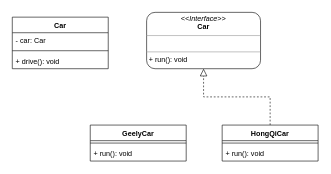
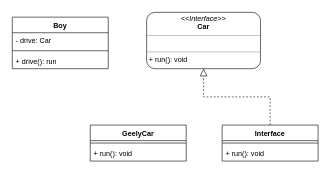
node "Car": label "Car" -> "Boy"
node "- car: Car": label "- car: Car" -> "- drive: Car"
node "+ drive(): void": label "+ drive(): void" -> "+ drive(): run"
node "HongQiCar": label "HongQiCar" -> "Interface"
